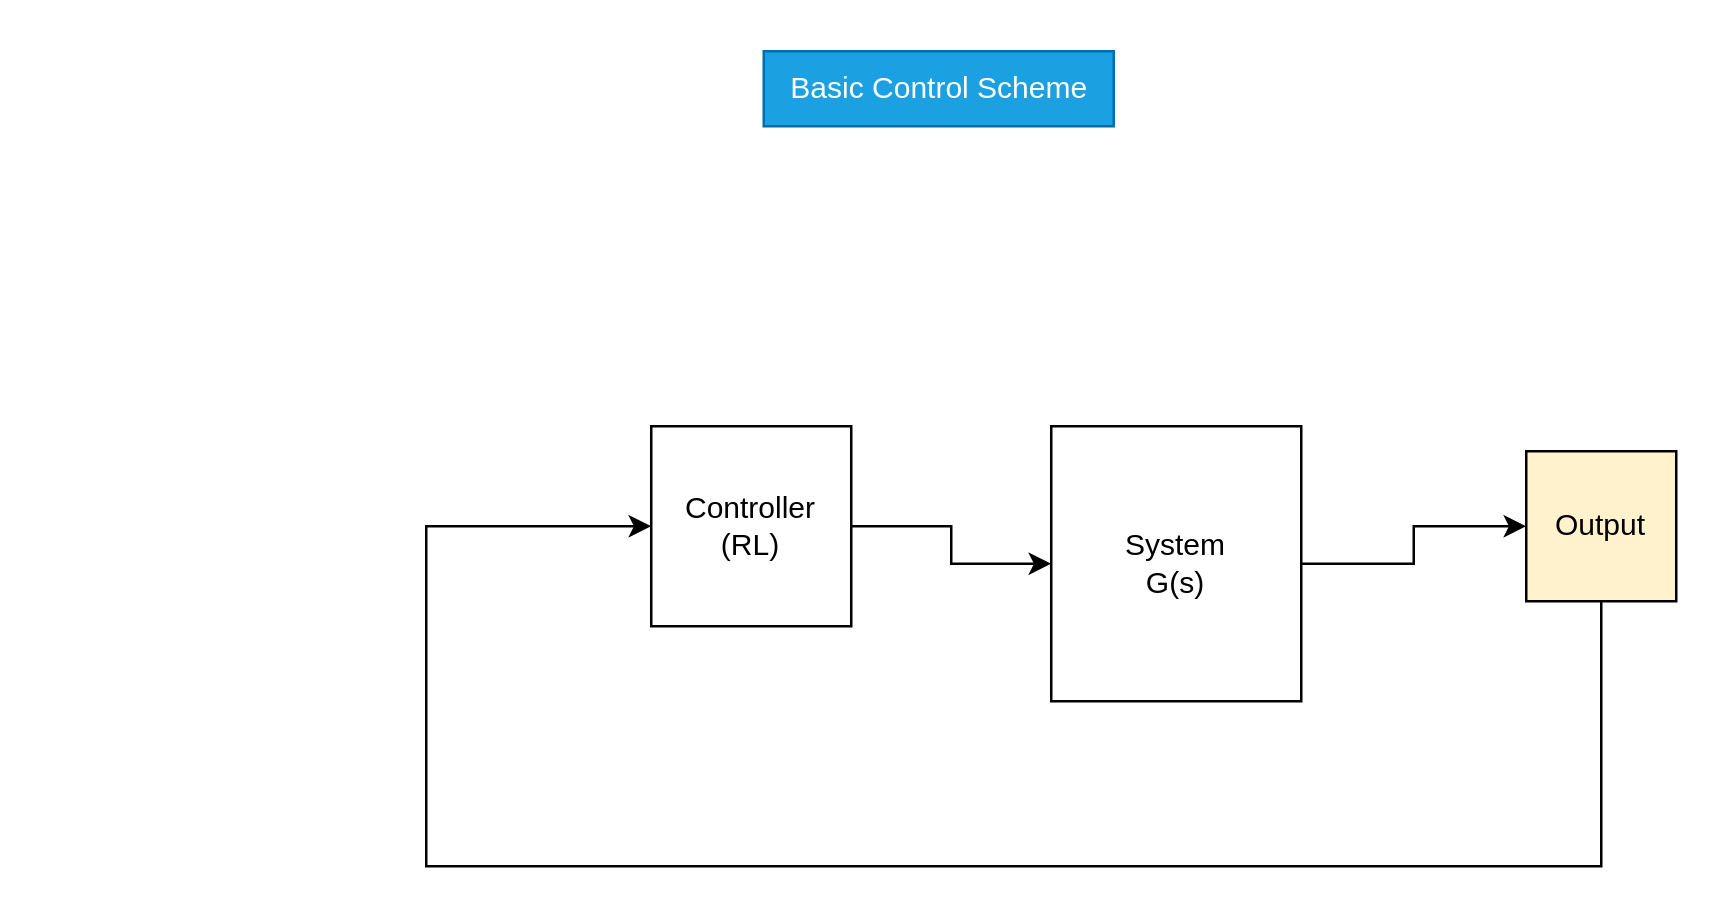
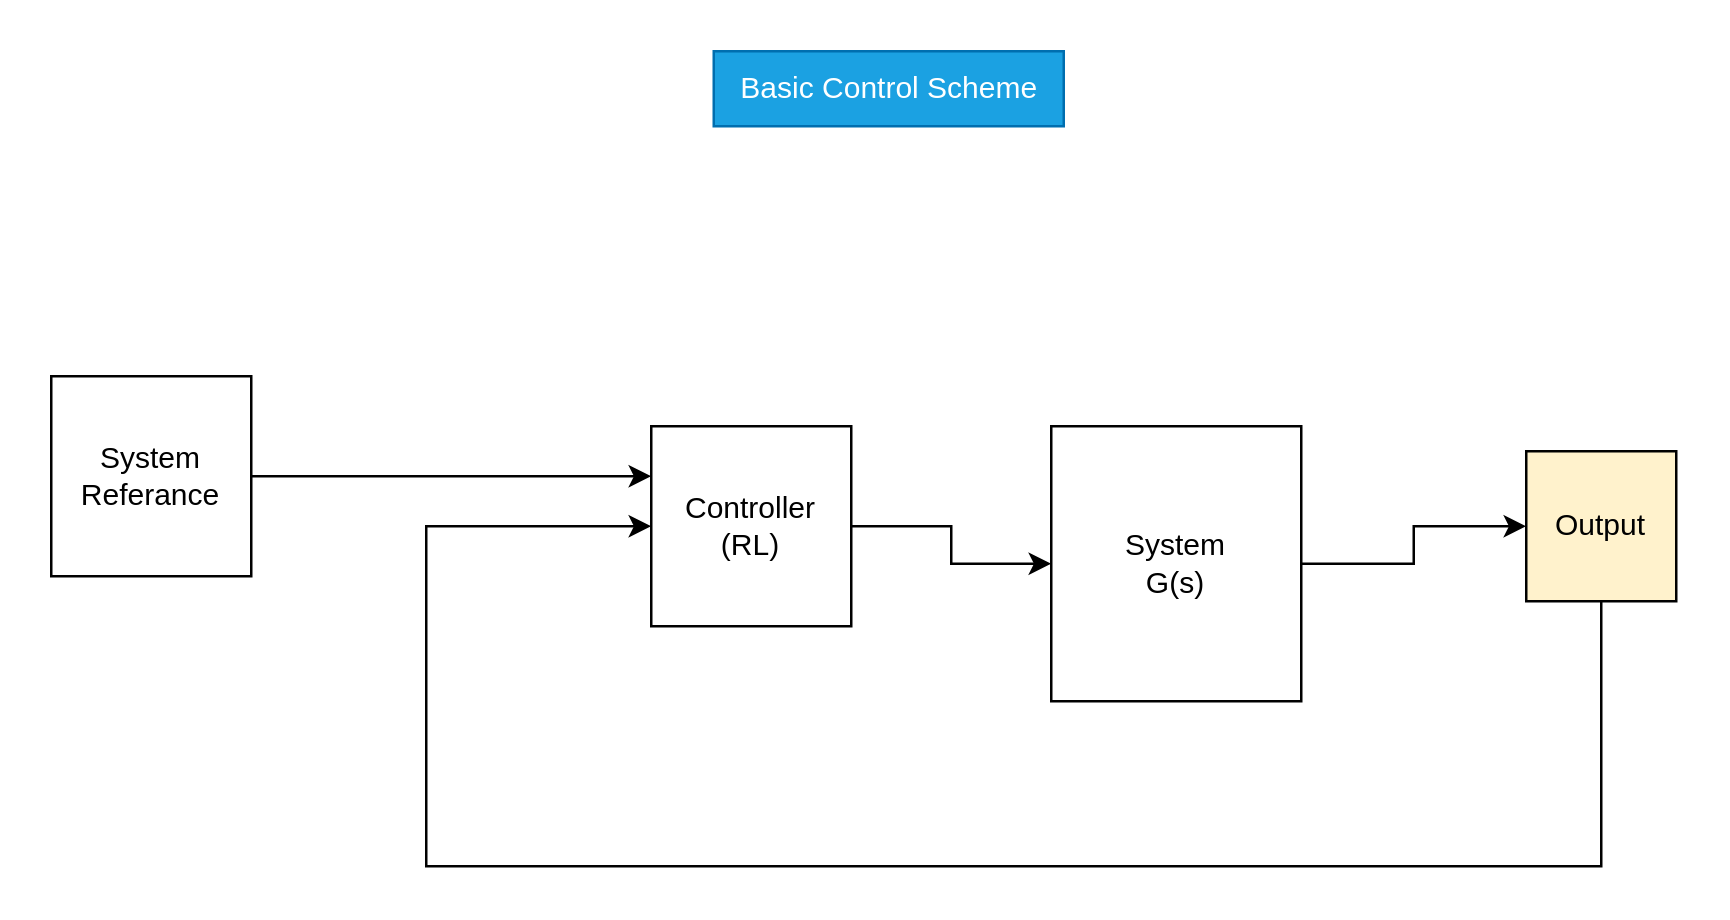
node "Basic Control Scheme": moved (939, 89) -> (889, 89)
node "System Referance": added
edge "System Referance" -> "Controller (RL)": added
